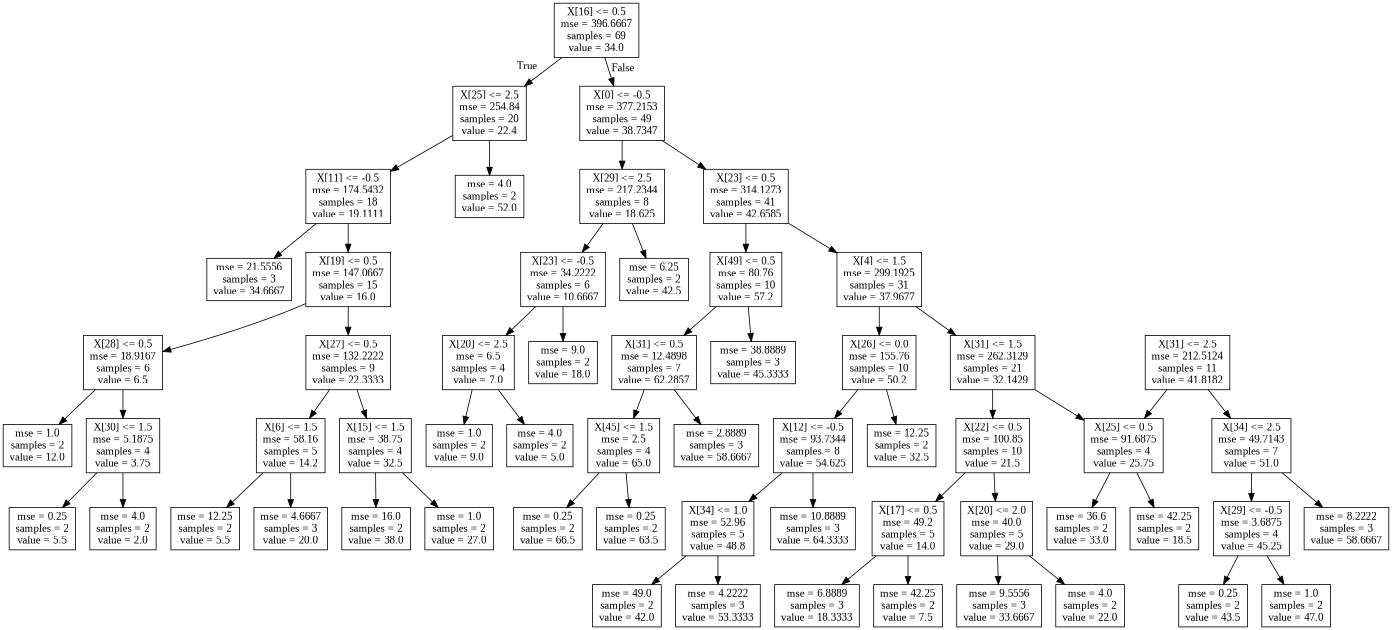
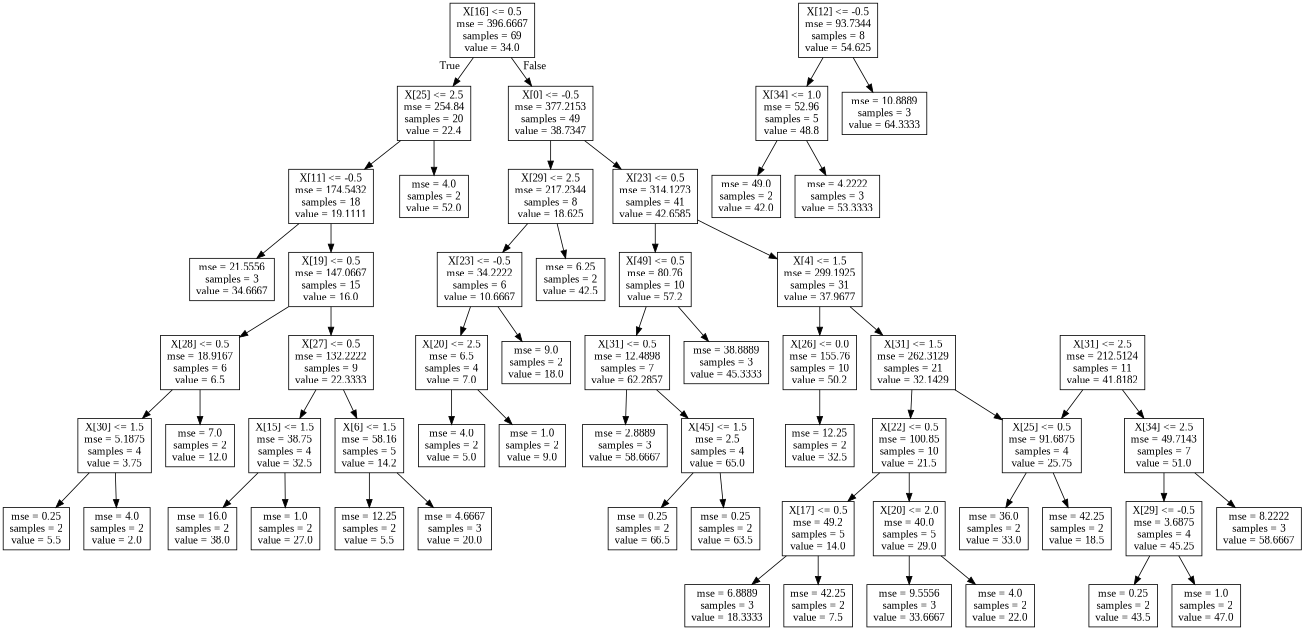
edge "X[26] <= 0.0 mse = 155.76 samples = 10 value = 50.2" -> "X[12] <= -0.5 mse = 93.7344 samples = 8 value = 54.625": removed
node "mse = 1.0 samples = 2 value = 12.0": label "mse = 1.0 samples = 2 value = 12.0" -> "mse = 7.0 samples = 2 value = 12.0"
node "mse = 36.6 samples = 2 value = 33.0": label "mse = 36.6 samples = 2 value = 33.0" -> "mse = 36.0 samples = 2 value = 33.0"
